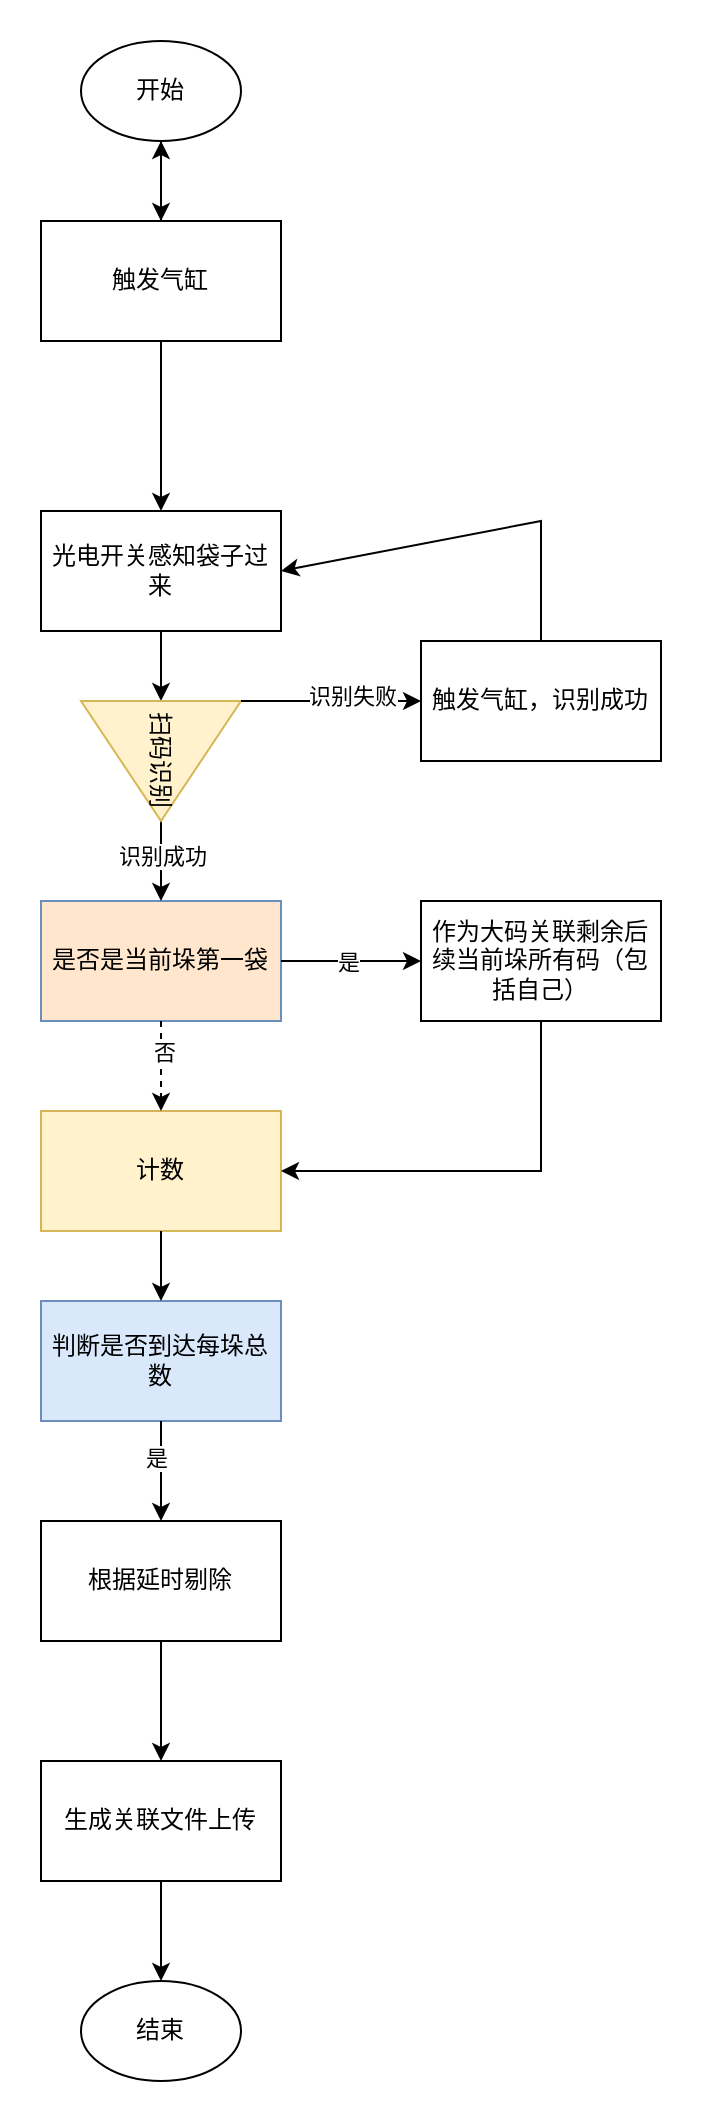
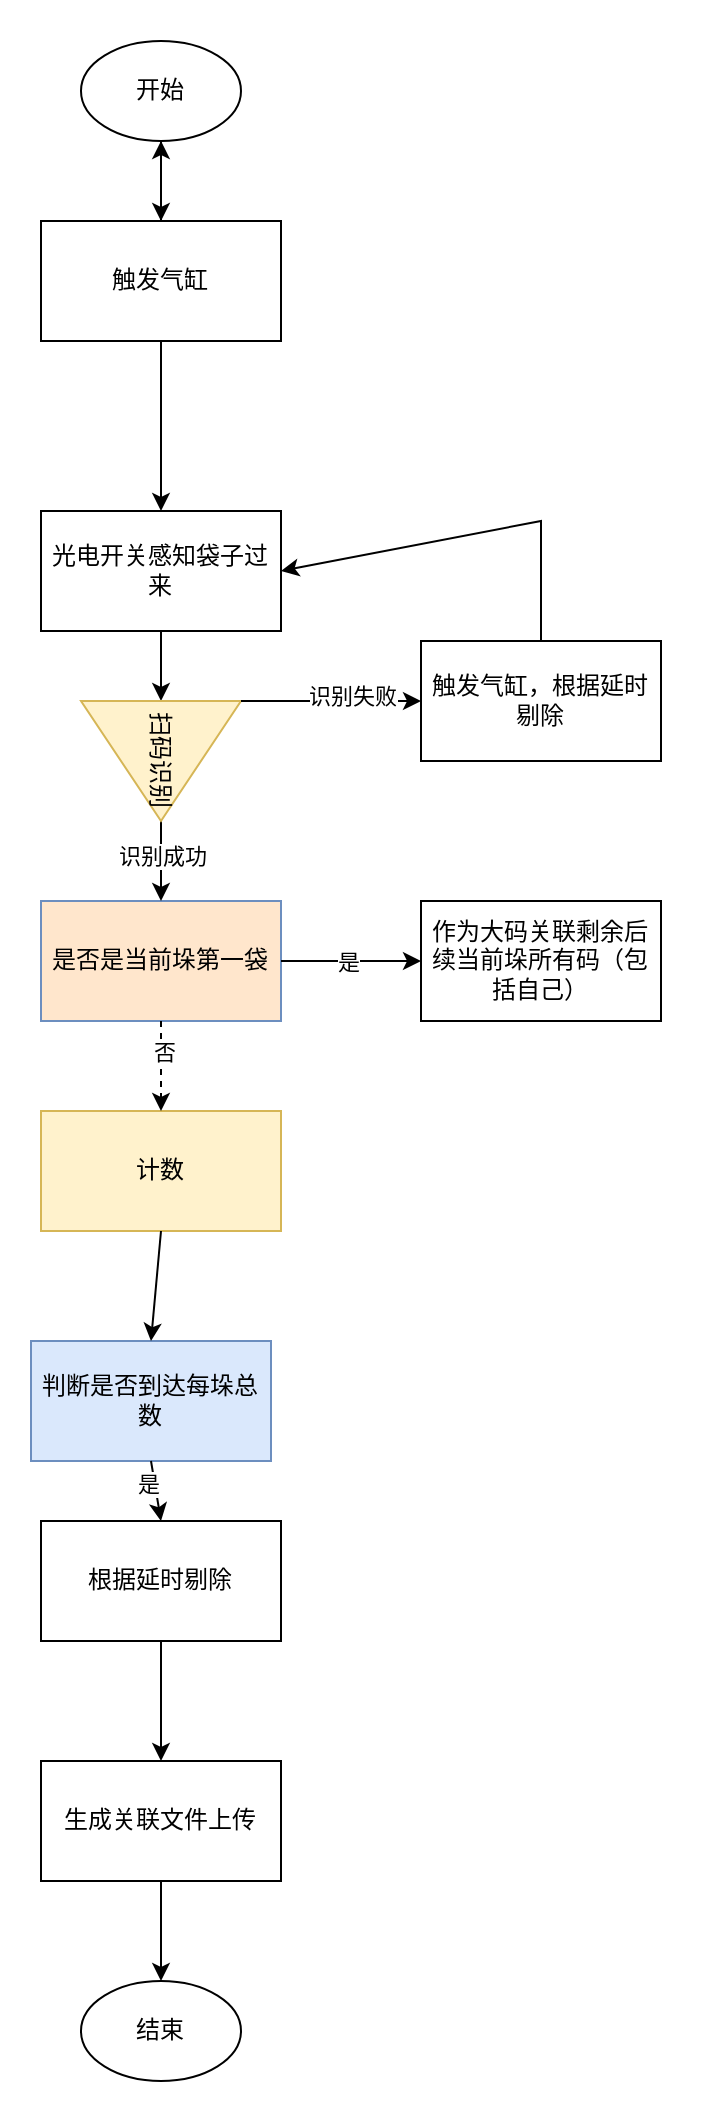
node "触发气缸，识别成功": label "触发气缸，识别成功" -> "触发气缸，根据延时剔除"
edge "作为大码关联剩余后续当前垛所有码（包括自己）" -> "计数": removed
node "判断是否到达每垛总数": moved (161, 1361) -> (151, 1401)
